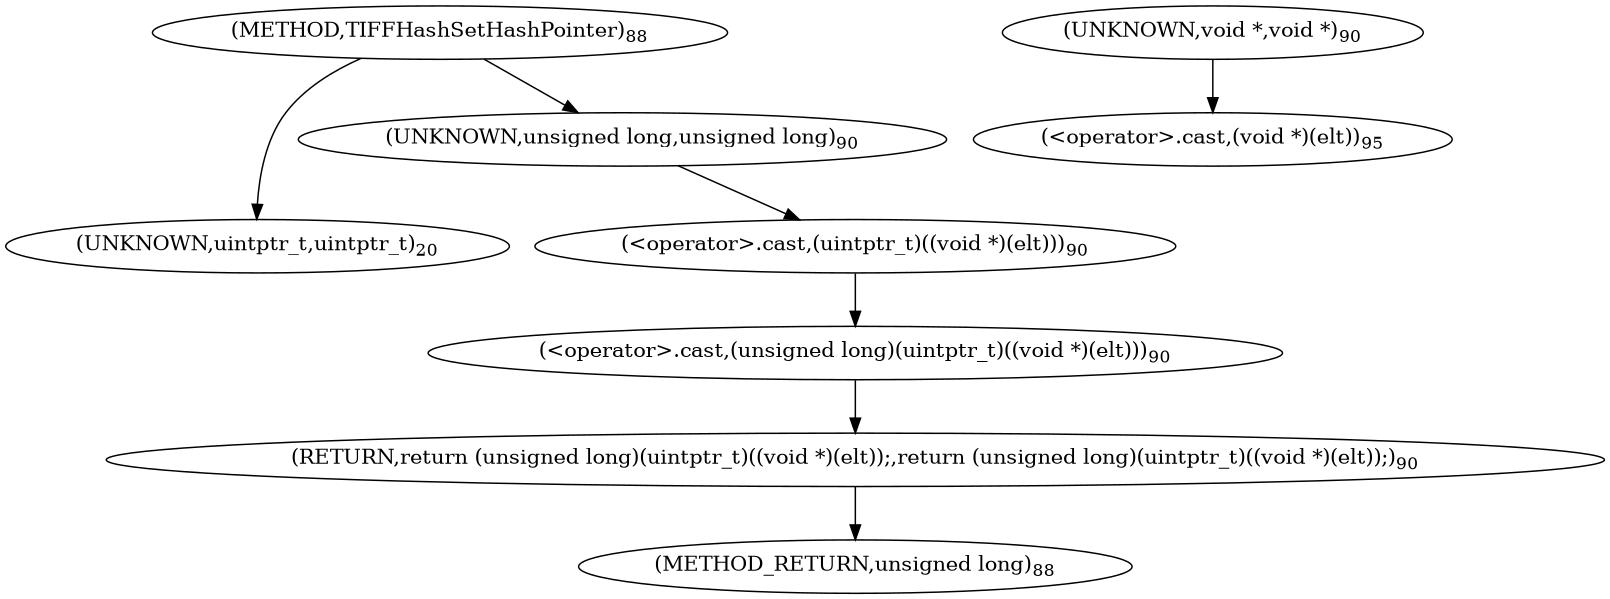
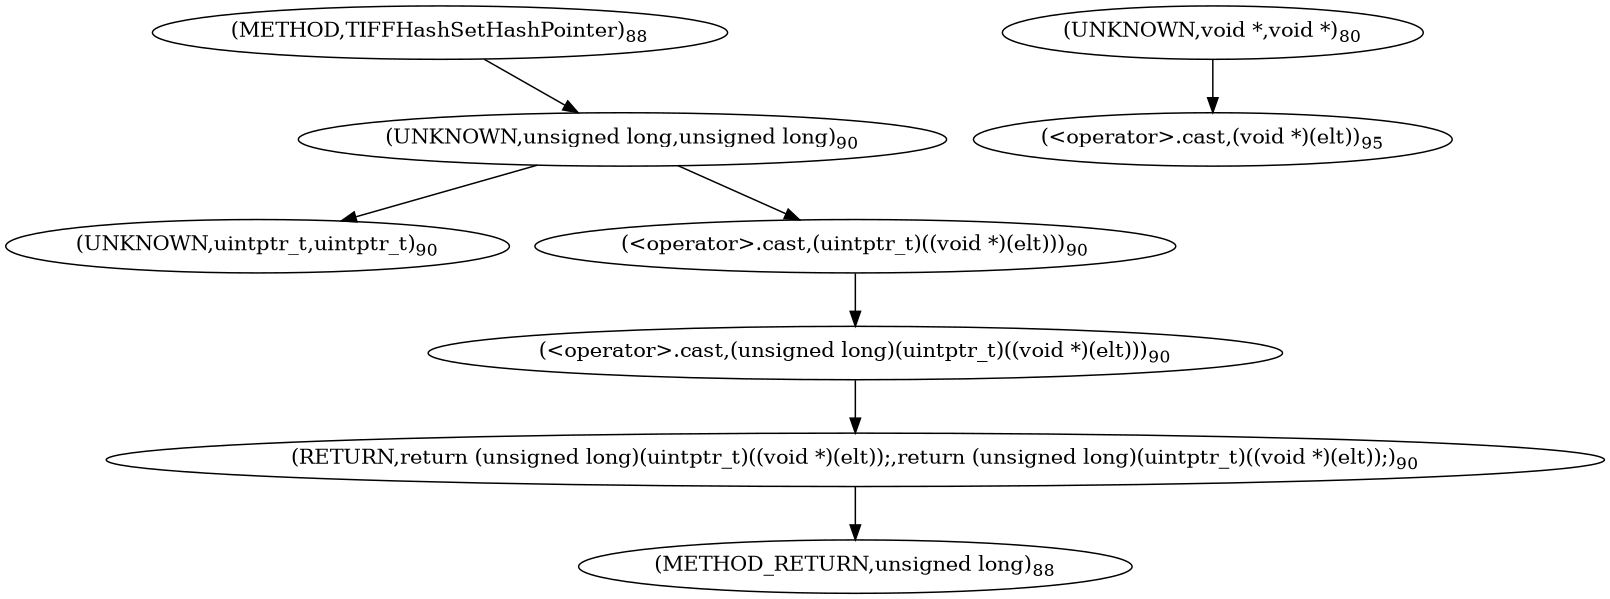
node "(UNKNOWN,void *,void *)": text "90" -> "80"
edge "(METHOD,TIFFHashSetHashPointer)" -> "(UNKNOWN,uintptr_t,uintptr_t)": now "(UNKNOWN,unsigned long,unsigned long)" -> "(UNKNOWN,uintptr_t,uintptr_t)"
node "(UNKNOWN,uintptr_t,uintptr_t)": text "20" -> "90"
